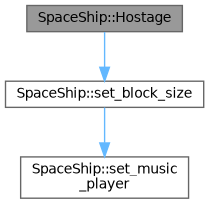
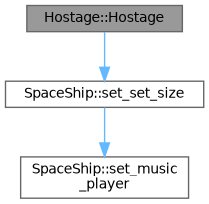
node "SpaceShip::Hostage": label "SpaceShip::Hostage" -> "Hostage::Hostage"
node "SpaceShip::set_block_size": label "SpaceShip::set_block_size" -> "SpaceShip::set_set_size"
